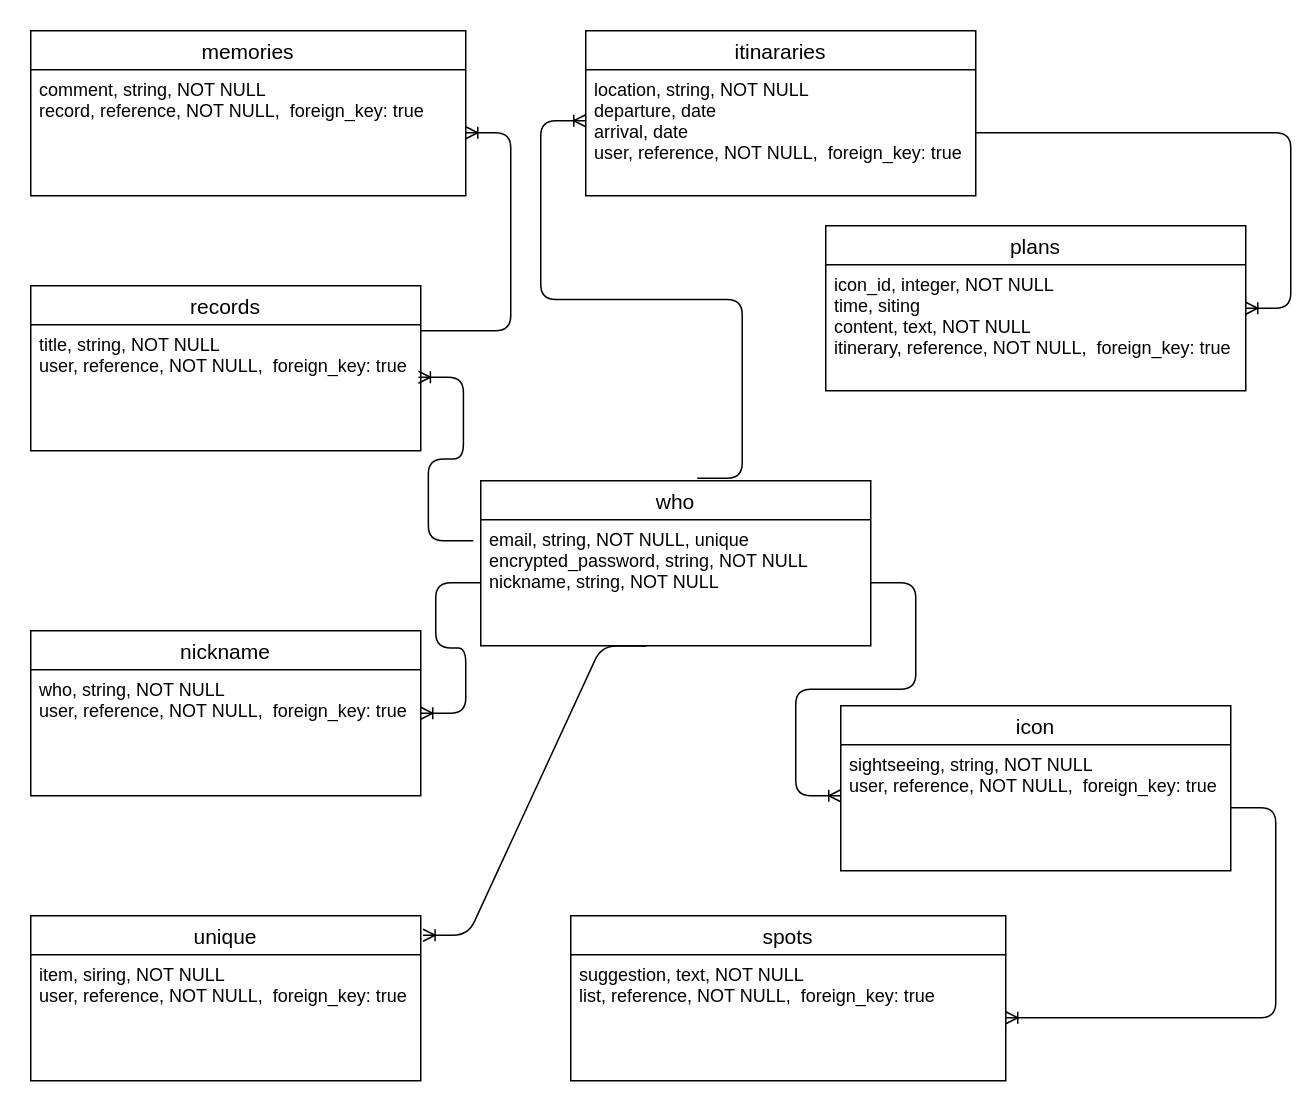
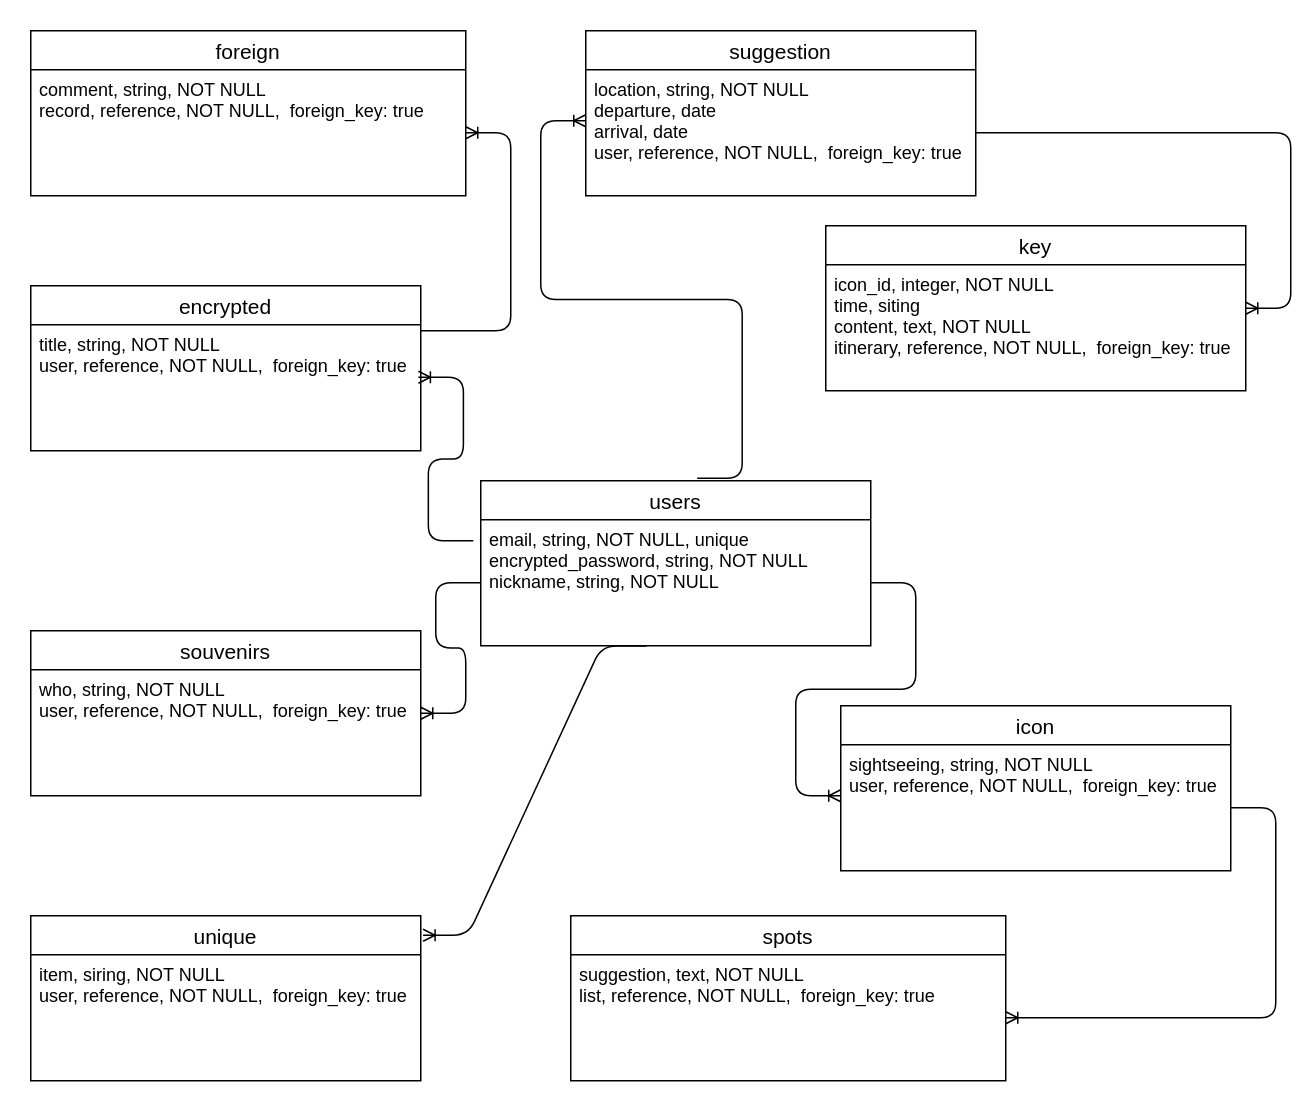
node "memories": label "memories" -> "foreign"
node "itinararies": label "itinararies" -> "suggestion"
node "plans": label "plans" -> "key"
node "records": label "records" -> "encrypted"
node "who": label "who" -> "users"
node "nickname": label "nickname" -> "souvenirs"
